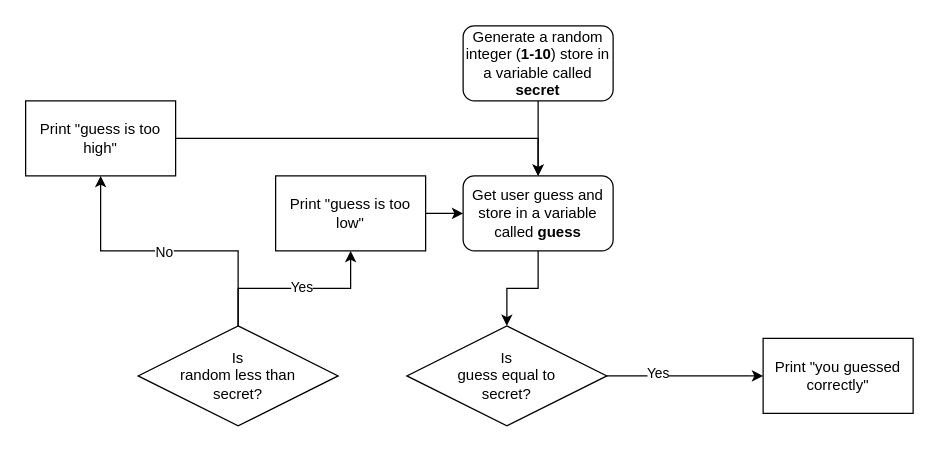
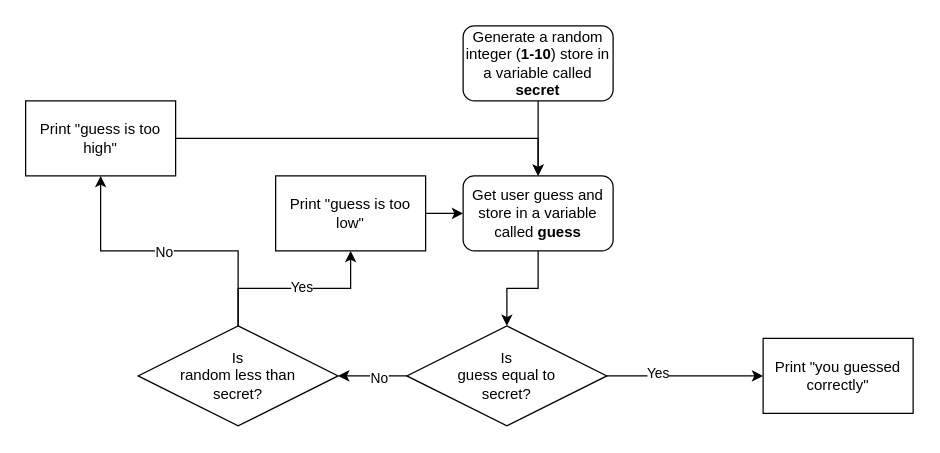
edge "Is guess equal to secret?" -> "Is random less than secret?": added, label "No"
